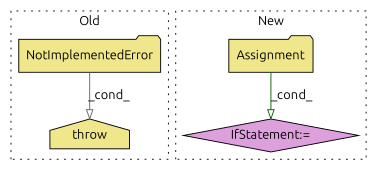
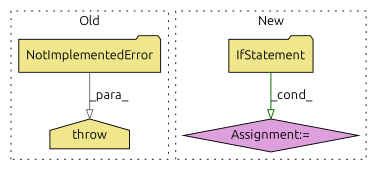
node "Assignment": label "Assignment" -> "IfStatement"
edge "NotImplementedError" -> "throw": label "_cond_" -> "_para_"
node "IfStatement:=": label "IfStatement:=" -> "Assignment:="
